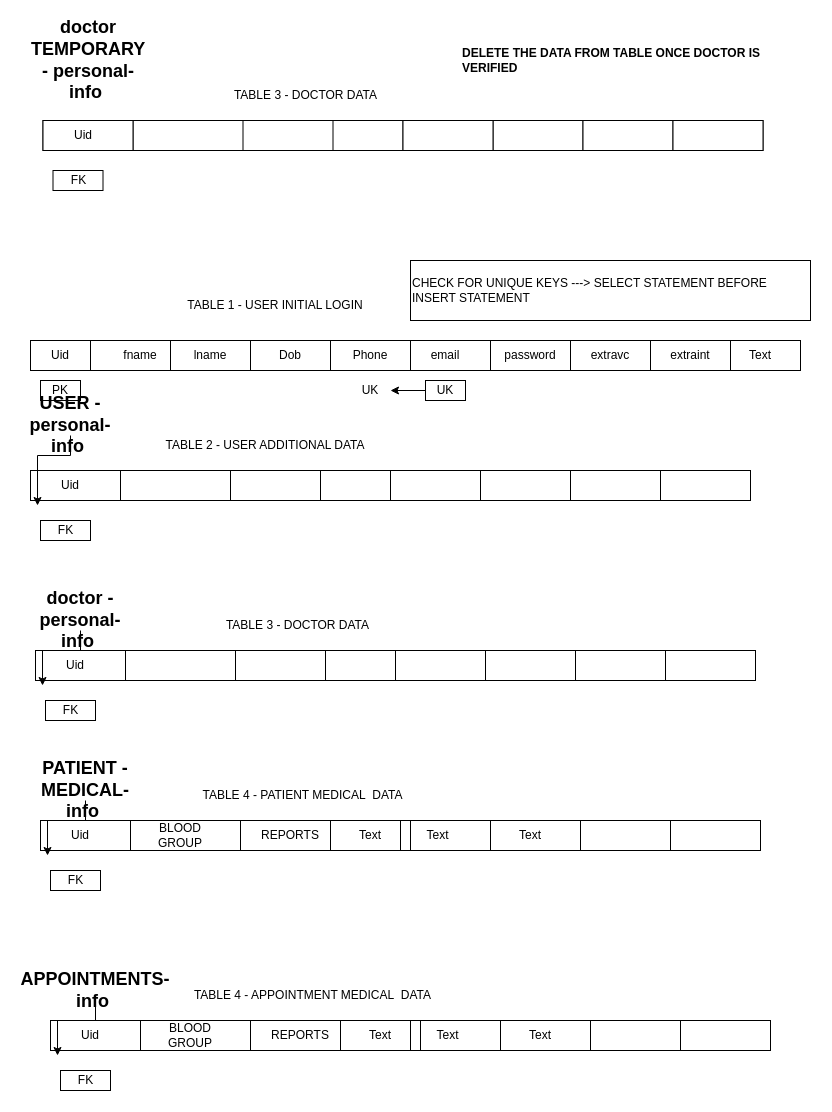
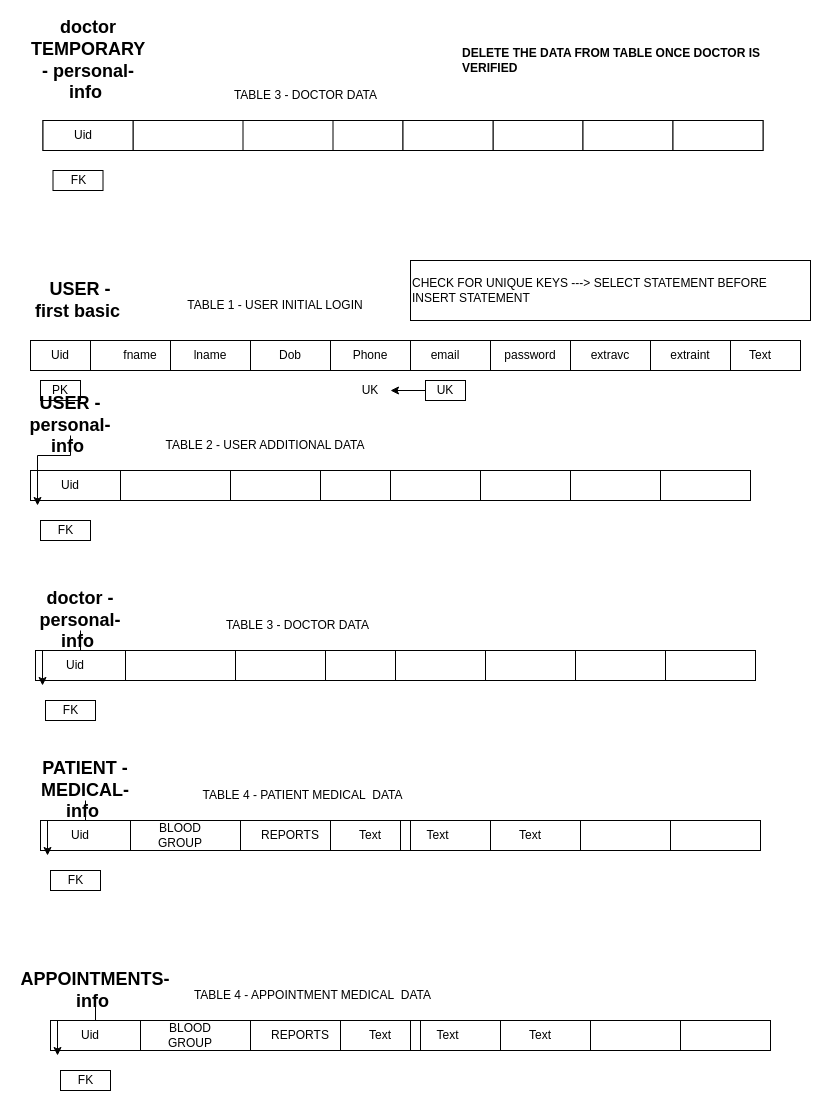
node "USER - first basic": added
